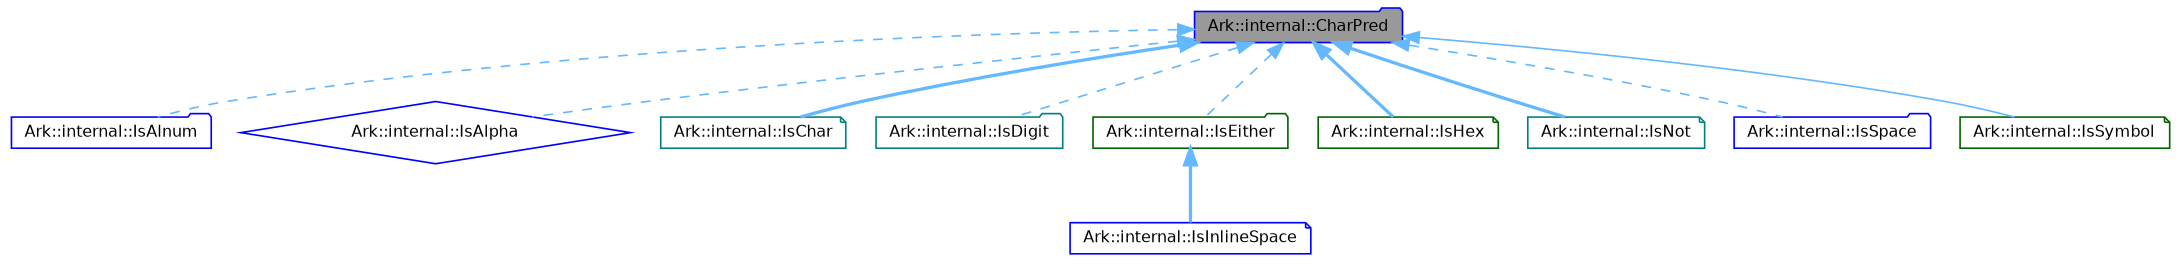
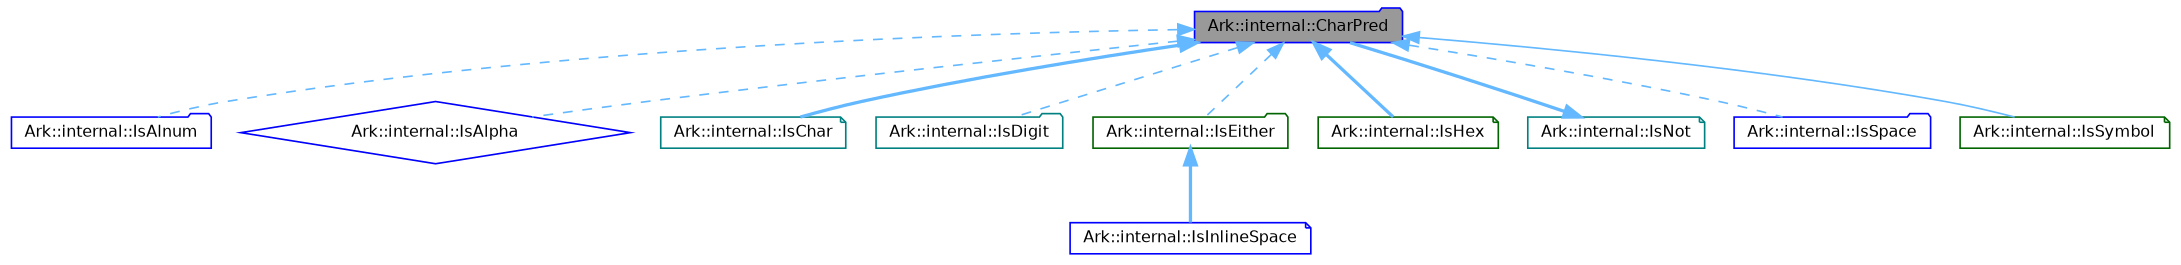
edge "Ark::internal::IsNot" -> "Ark::internal::CharPred": reversed
